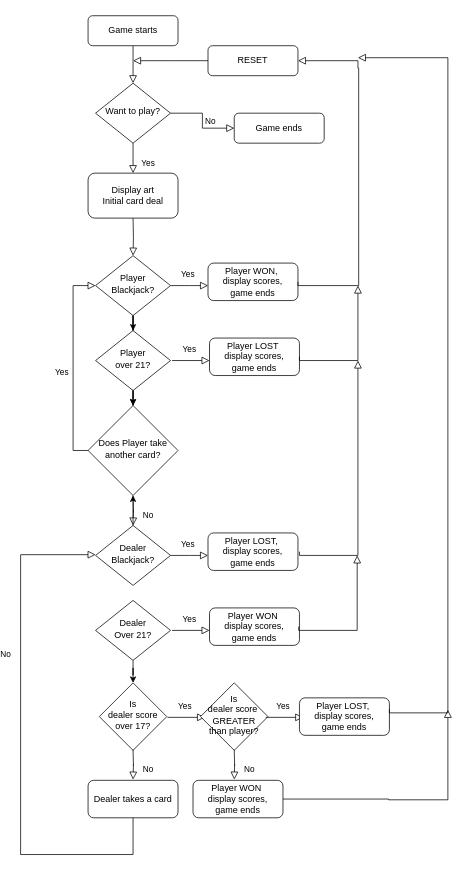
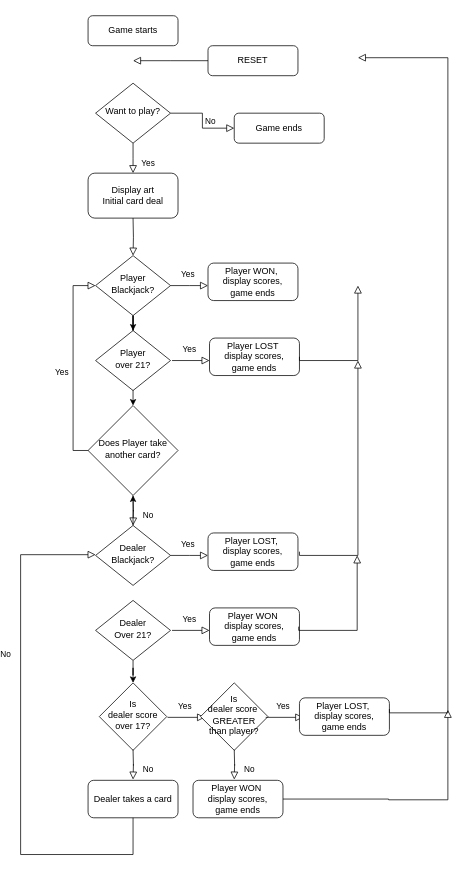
edge "Game starts" -> "Want to play?": removed
edge "Player WON, display scores, game ends" -> "RESET": removed
edge "Player over 21?" -> "Does Player take another card?": removed
